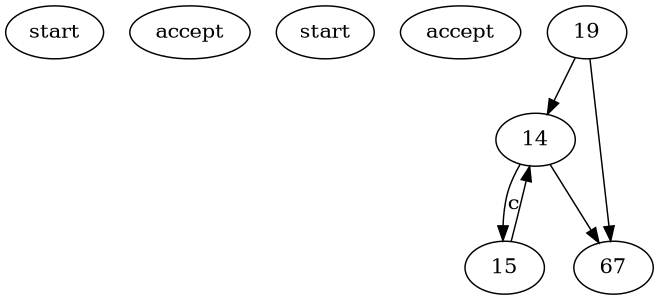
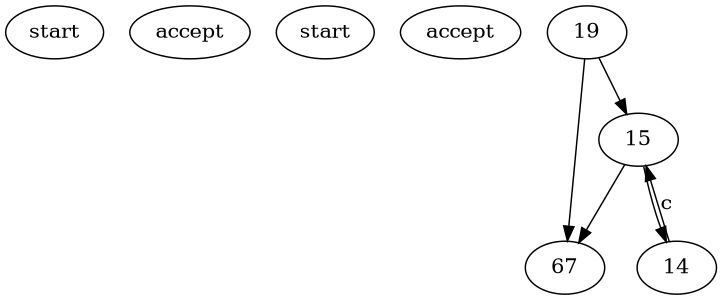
edge "19" -> "14": now "19" -> "15"
edge "14" -> "67": now "15" -> "67"
